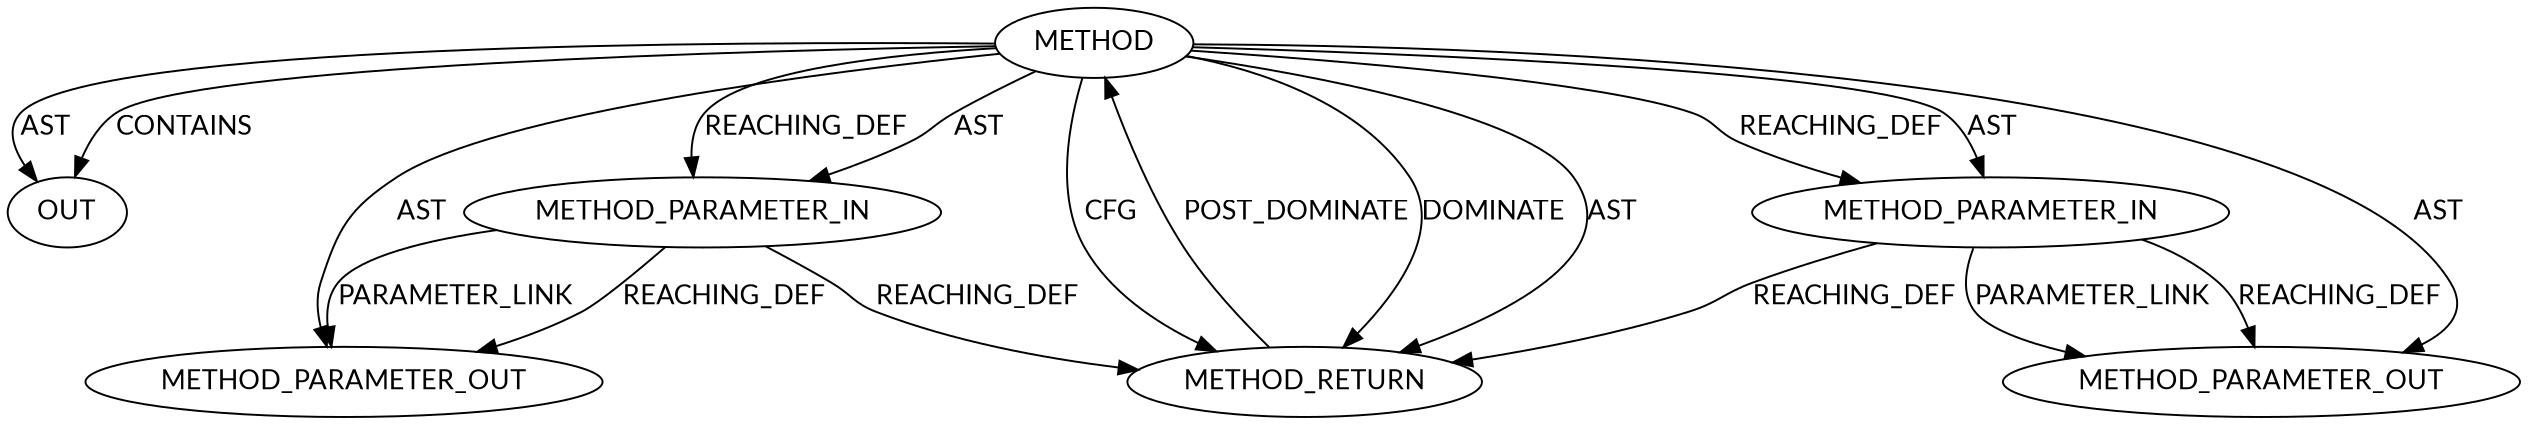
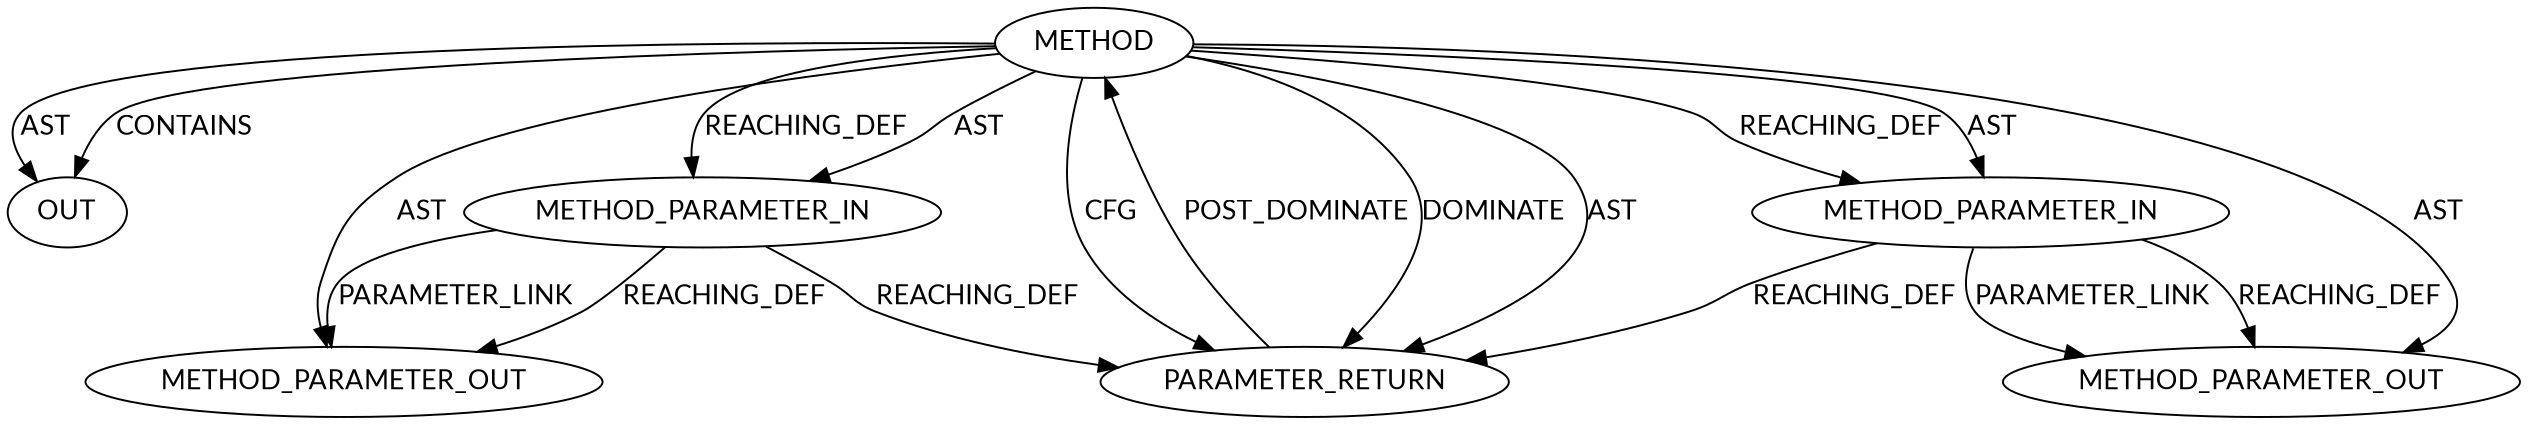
node "METHOD_RETURN": label "METHOD_RETURN" -> "PARAMETER_RETURN"
